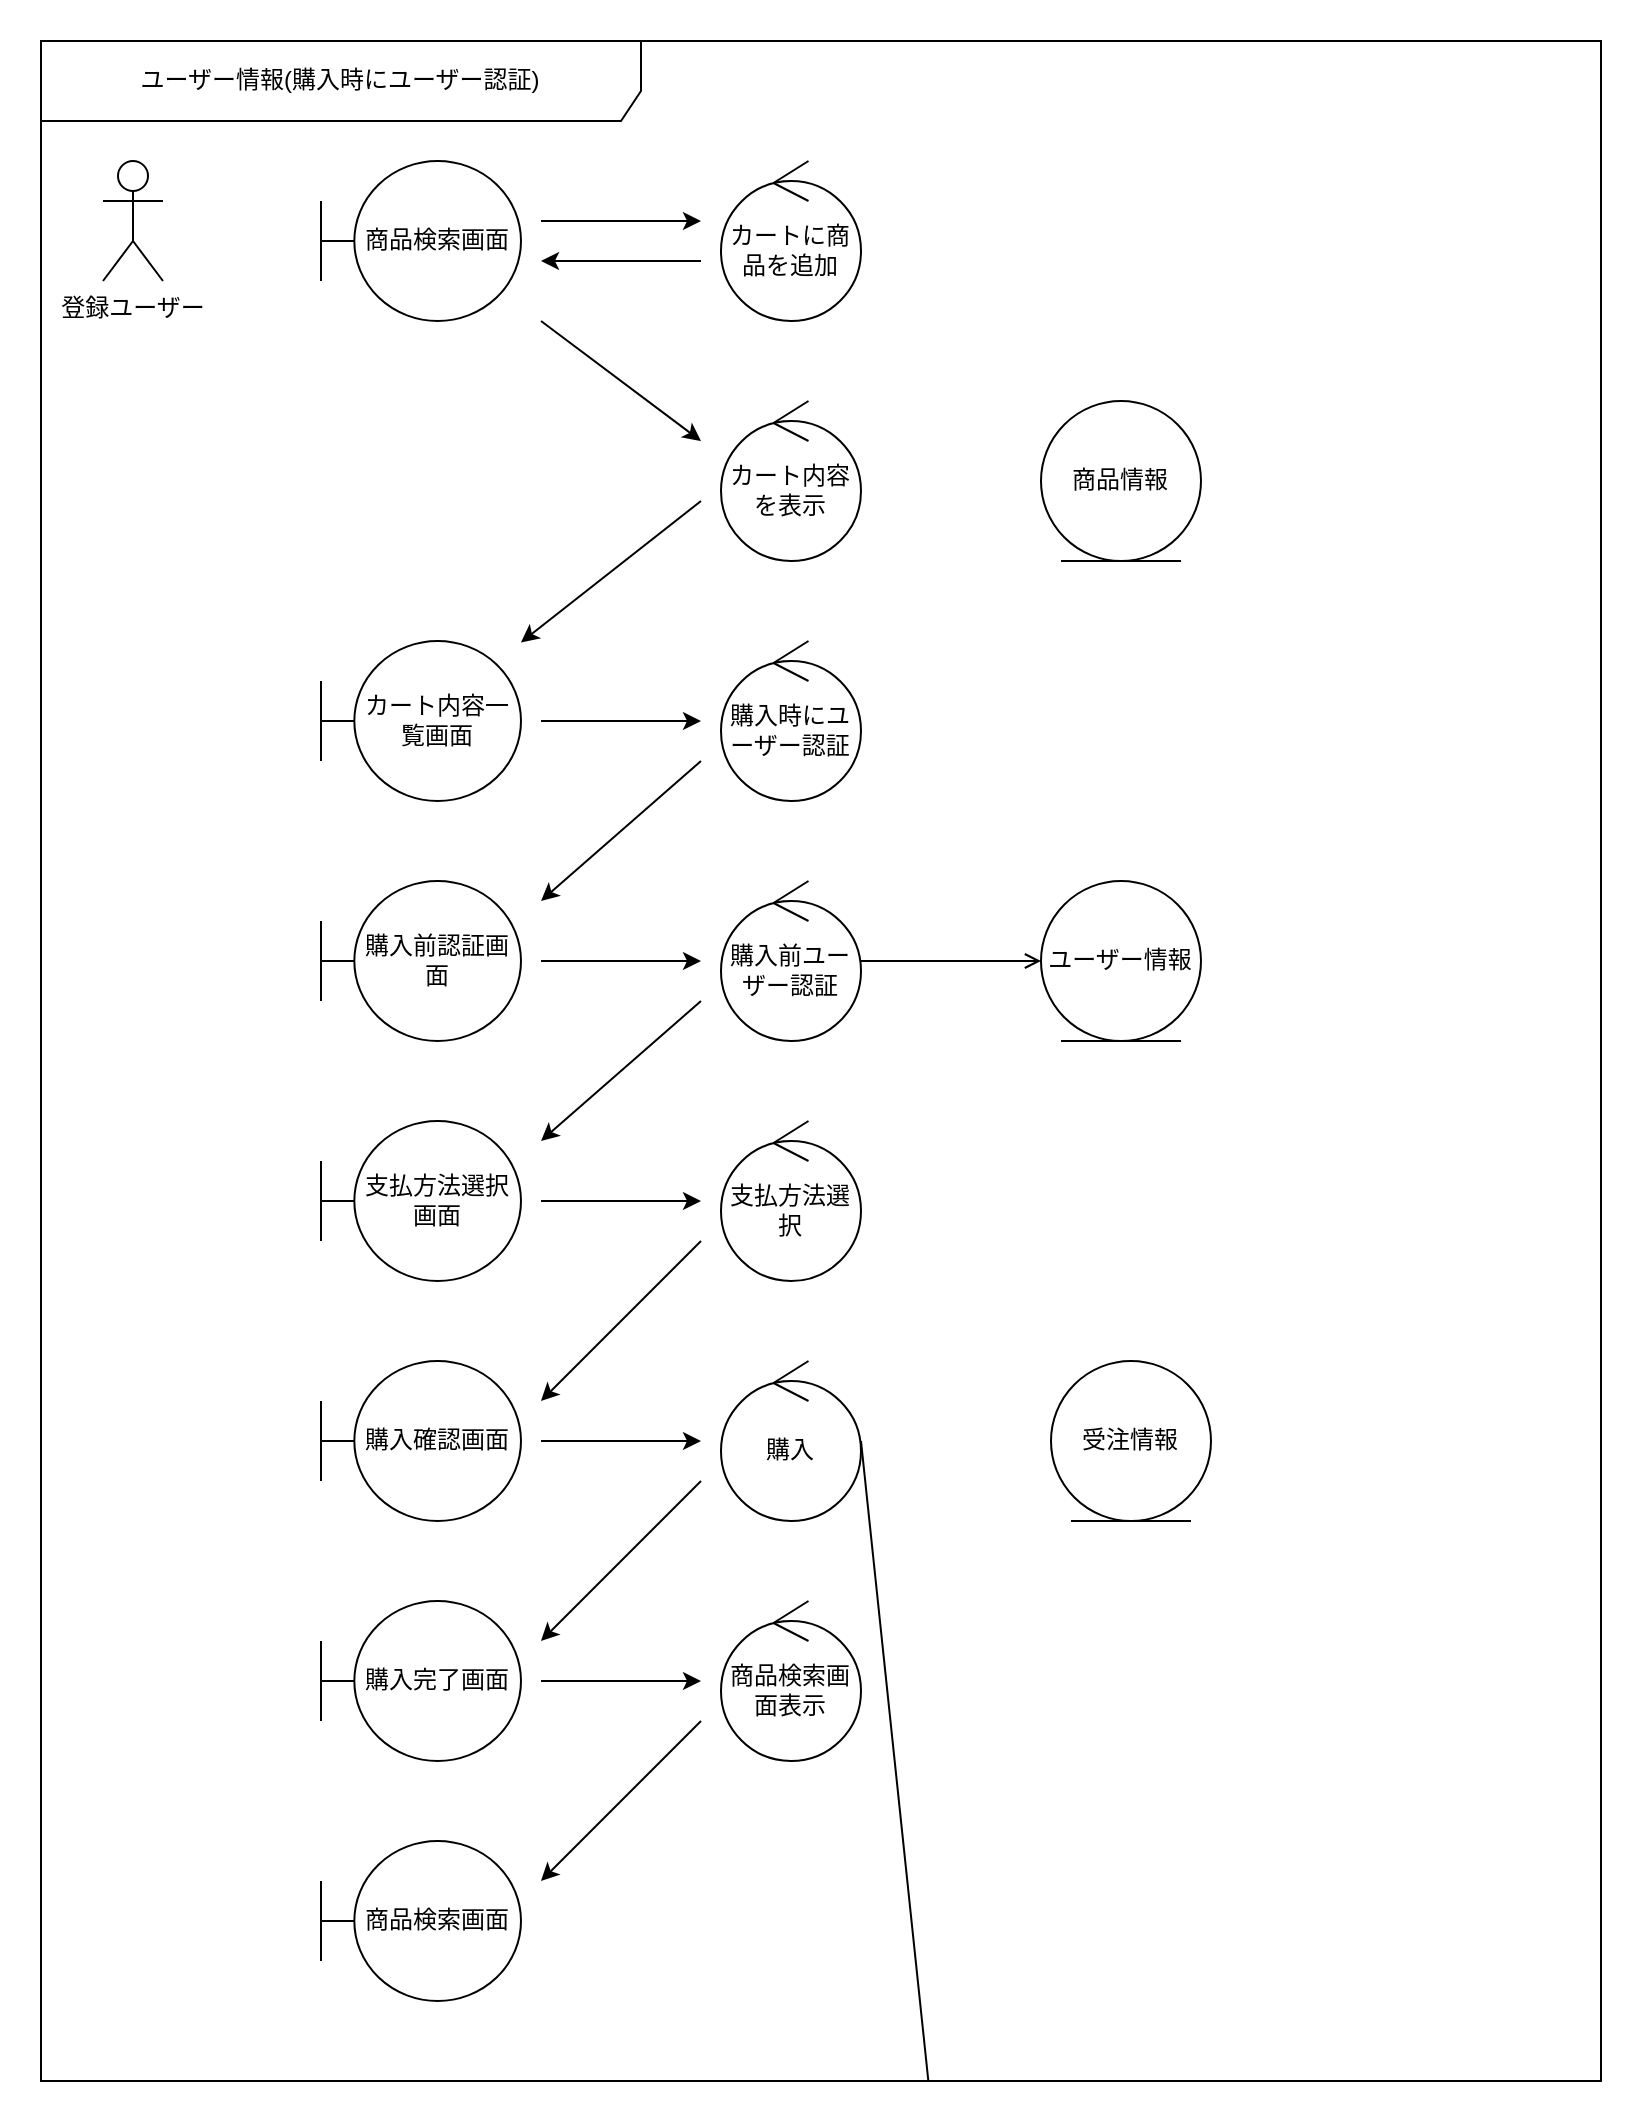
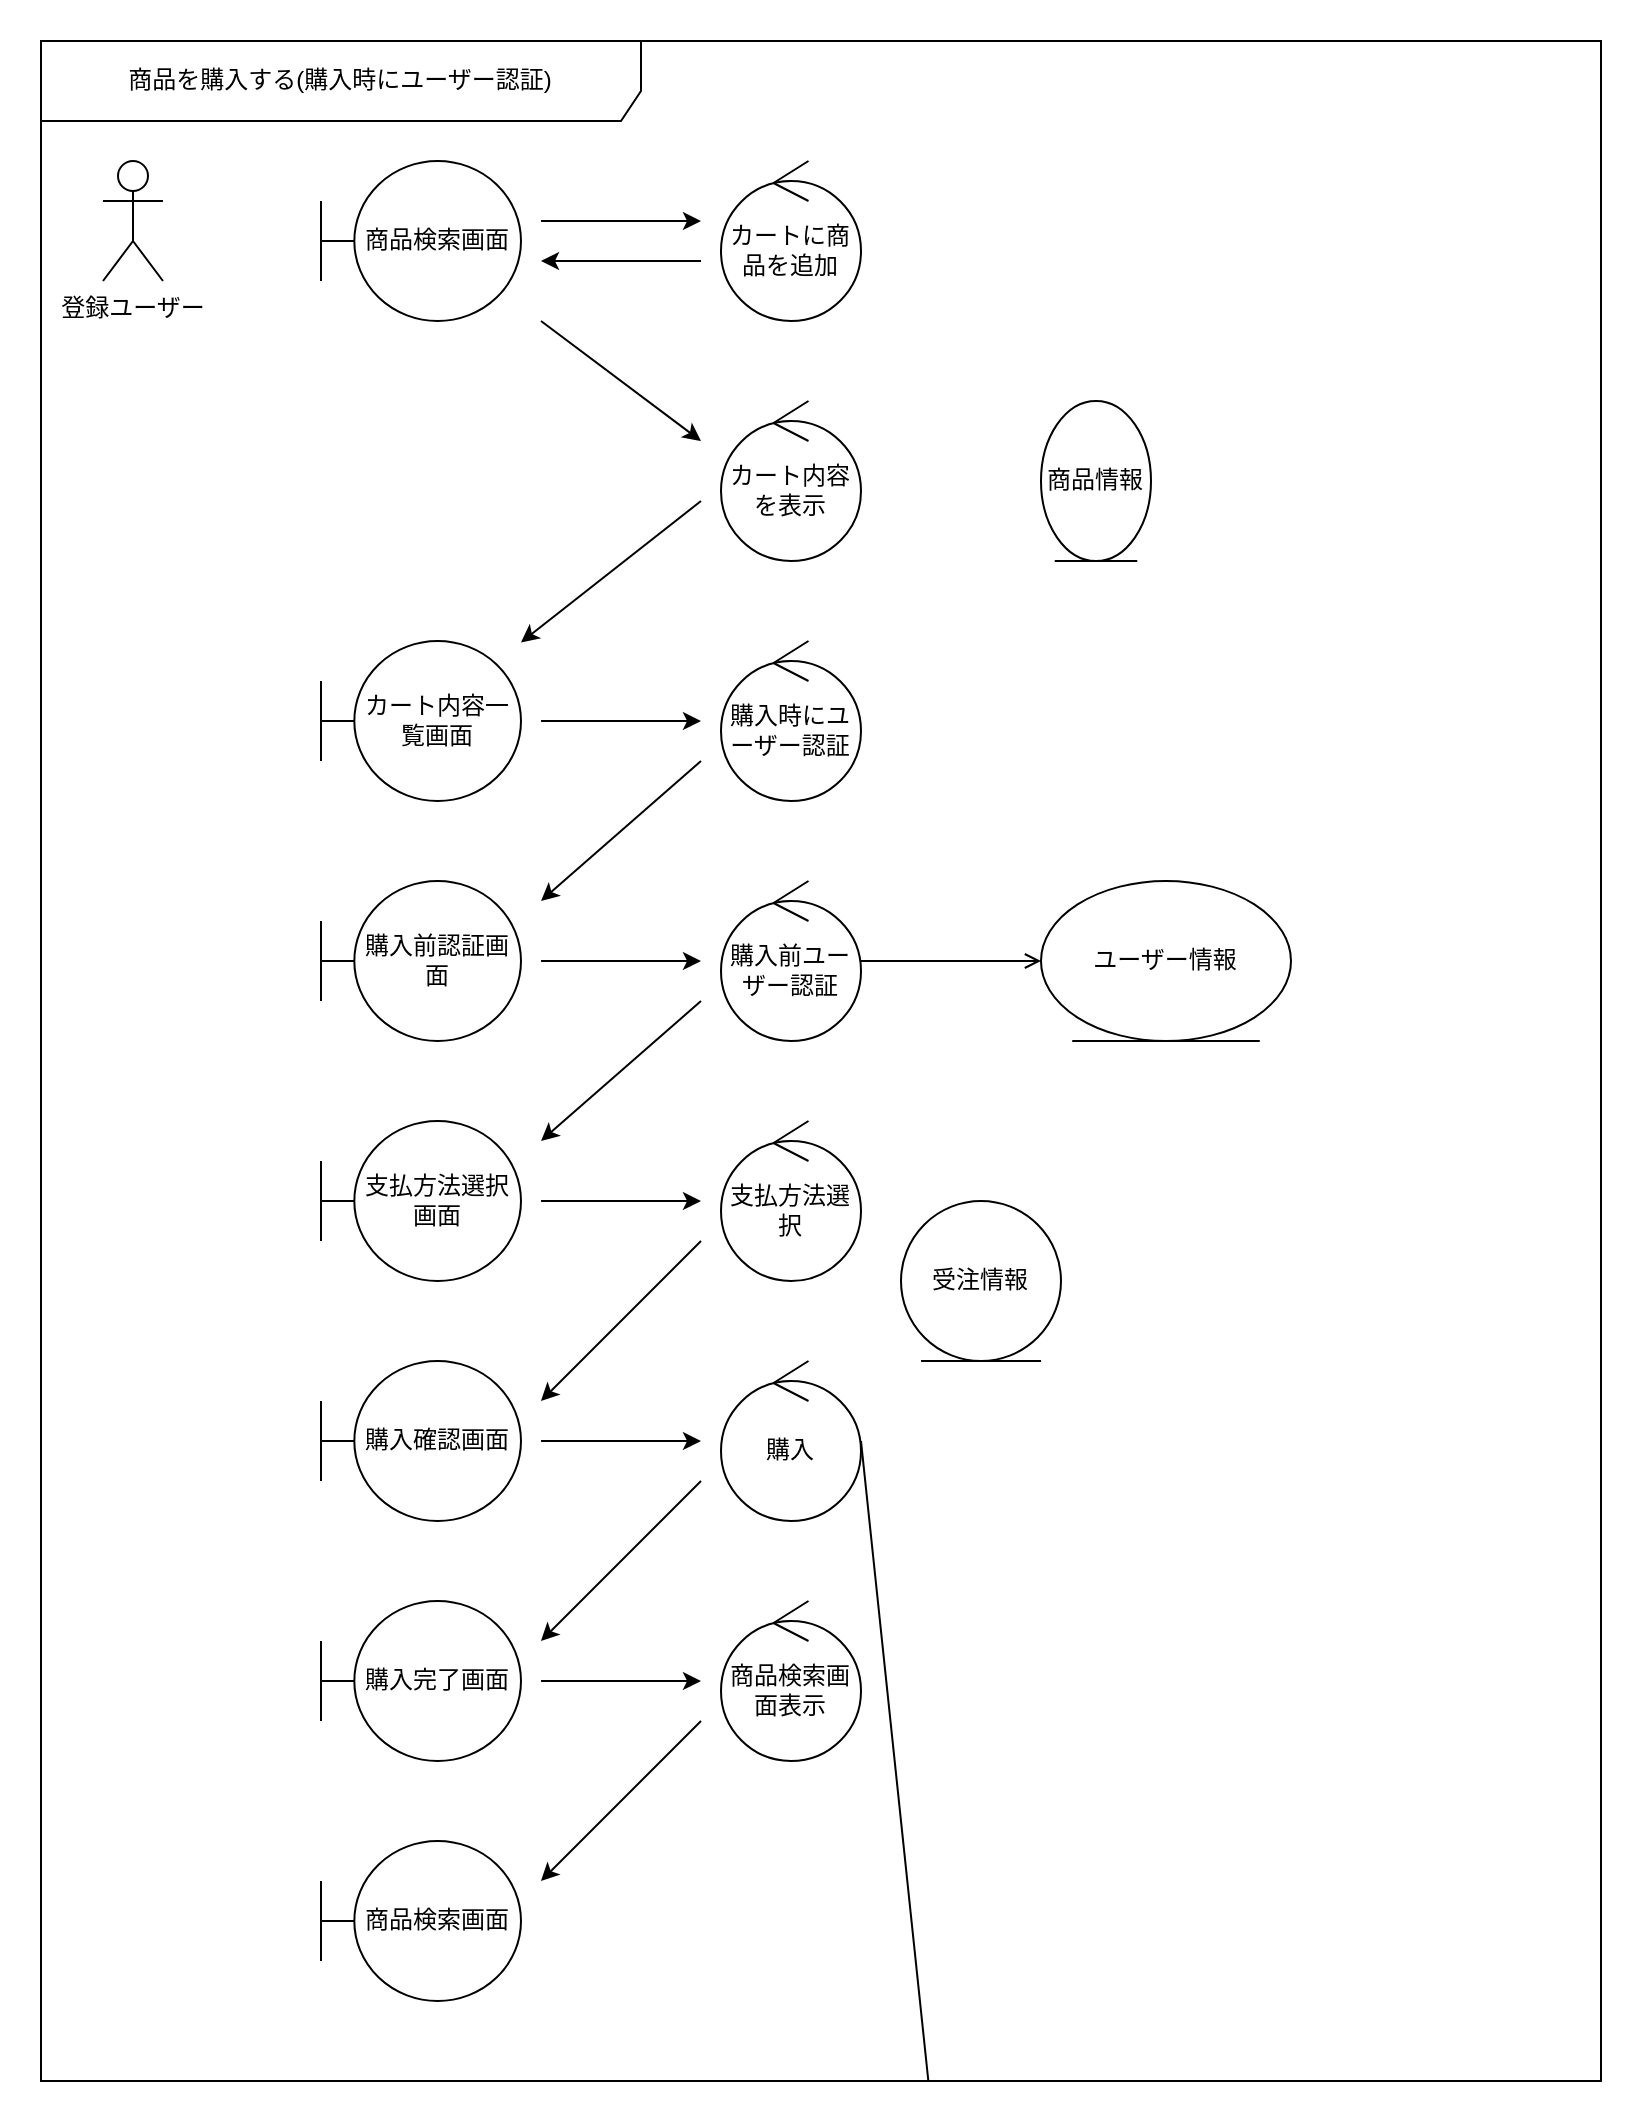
node "ユーザー情報(購入時にユーザー認証)": label "ユーザー情報(購入時にユーザー認証)" -> "商品を購入する(購入時にユーザー認証)"
node "商品情報": size 160x160 -> 110x160
node "ユーザー情報": size 160x160 -> 250x160
node "受注情報": moved (1131, 1441) -> (981, 1281)
